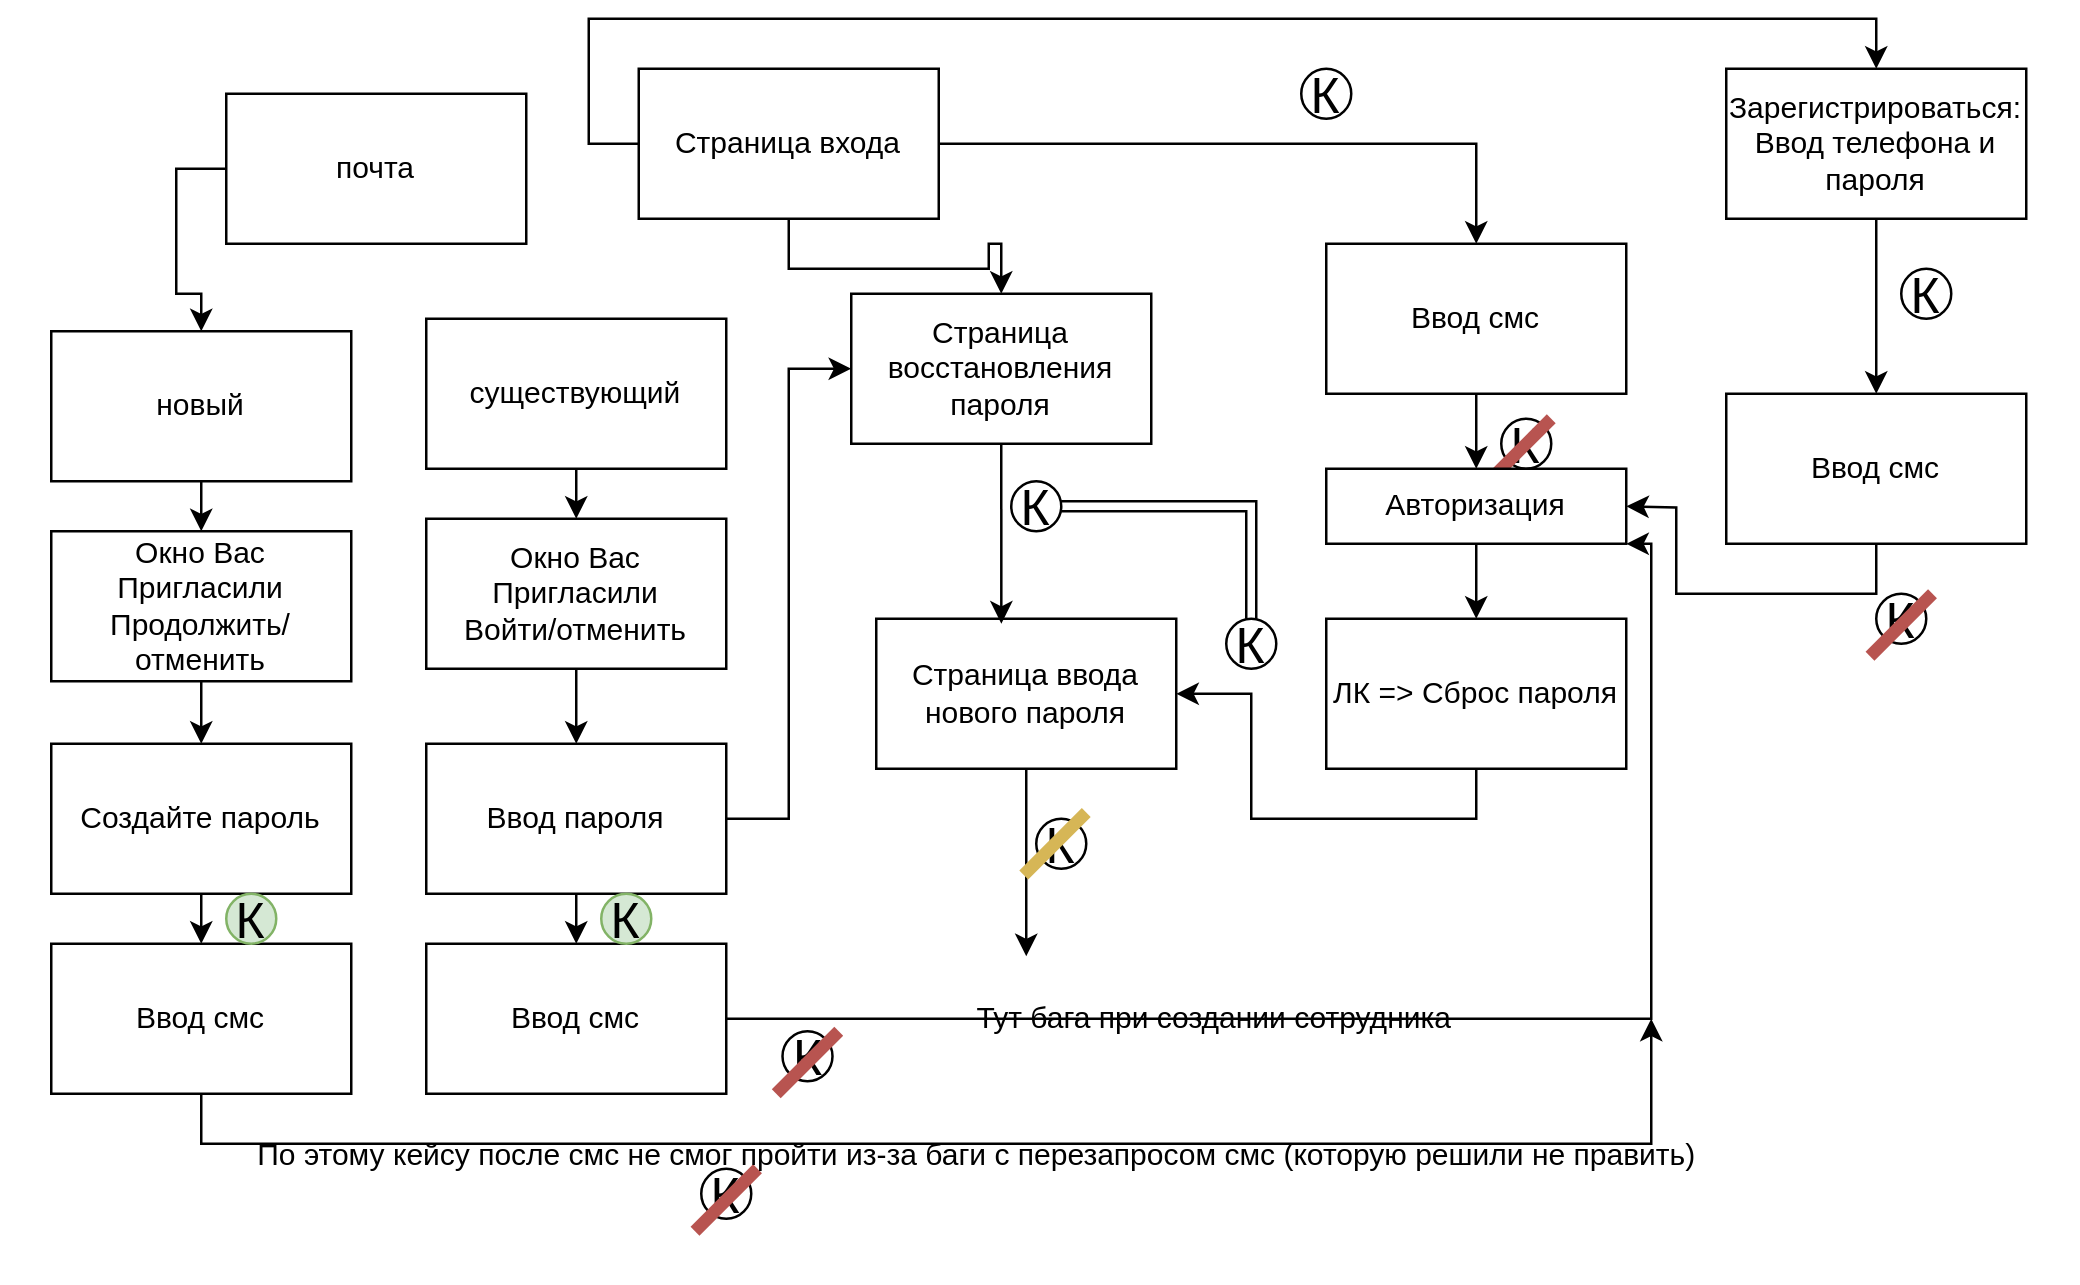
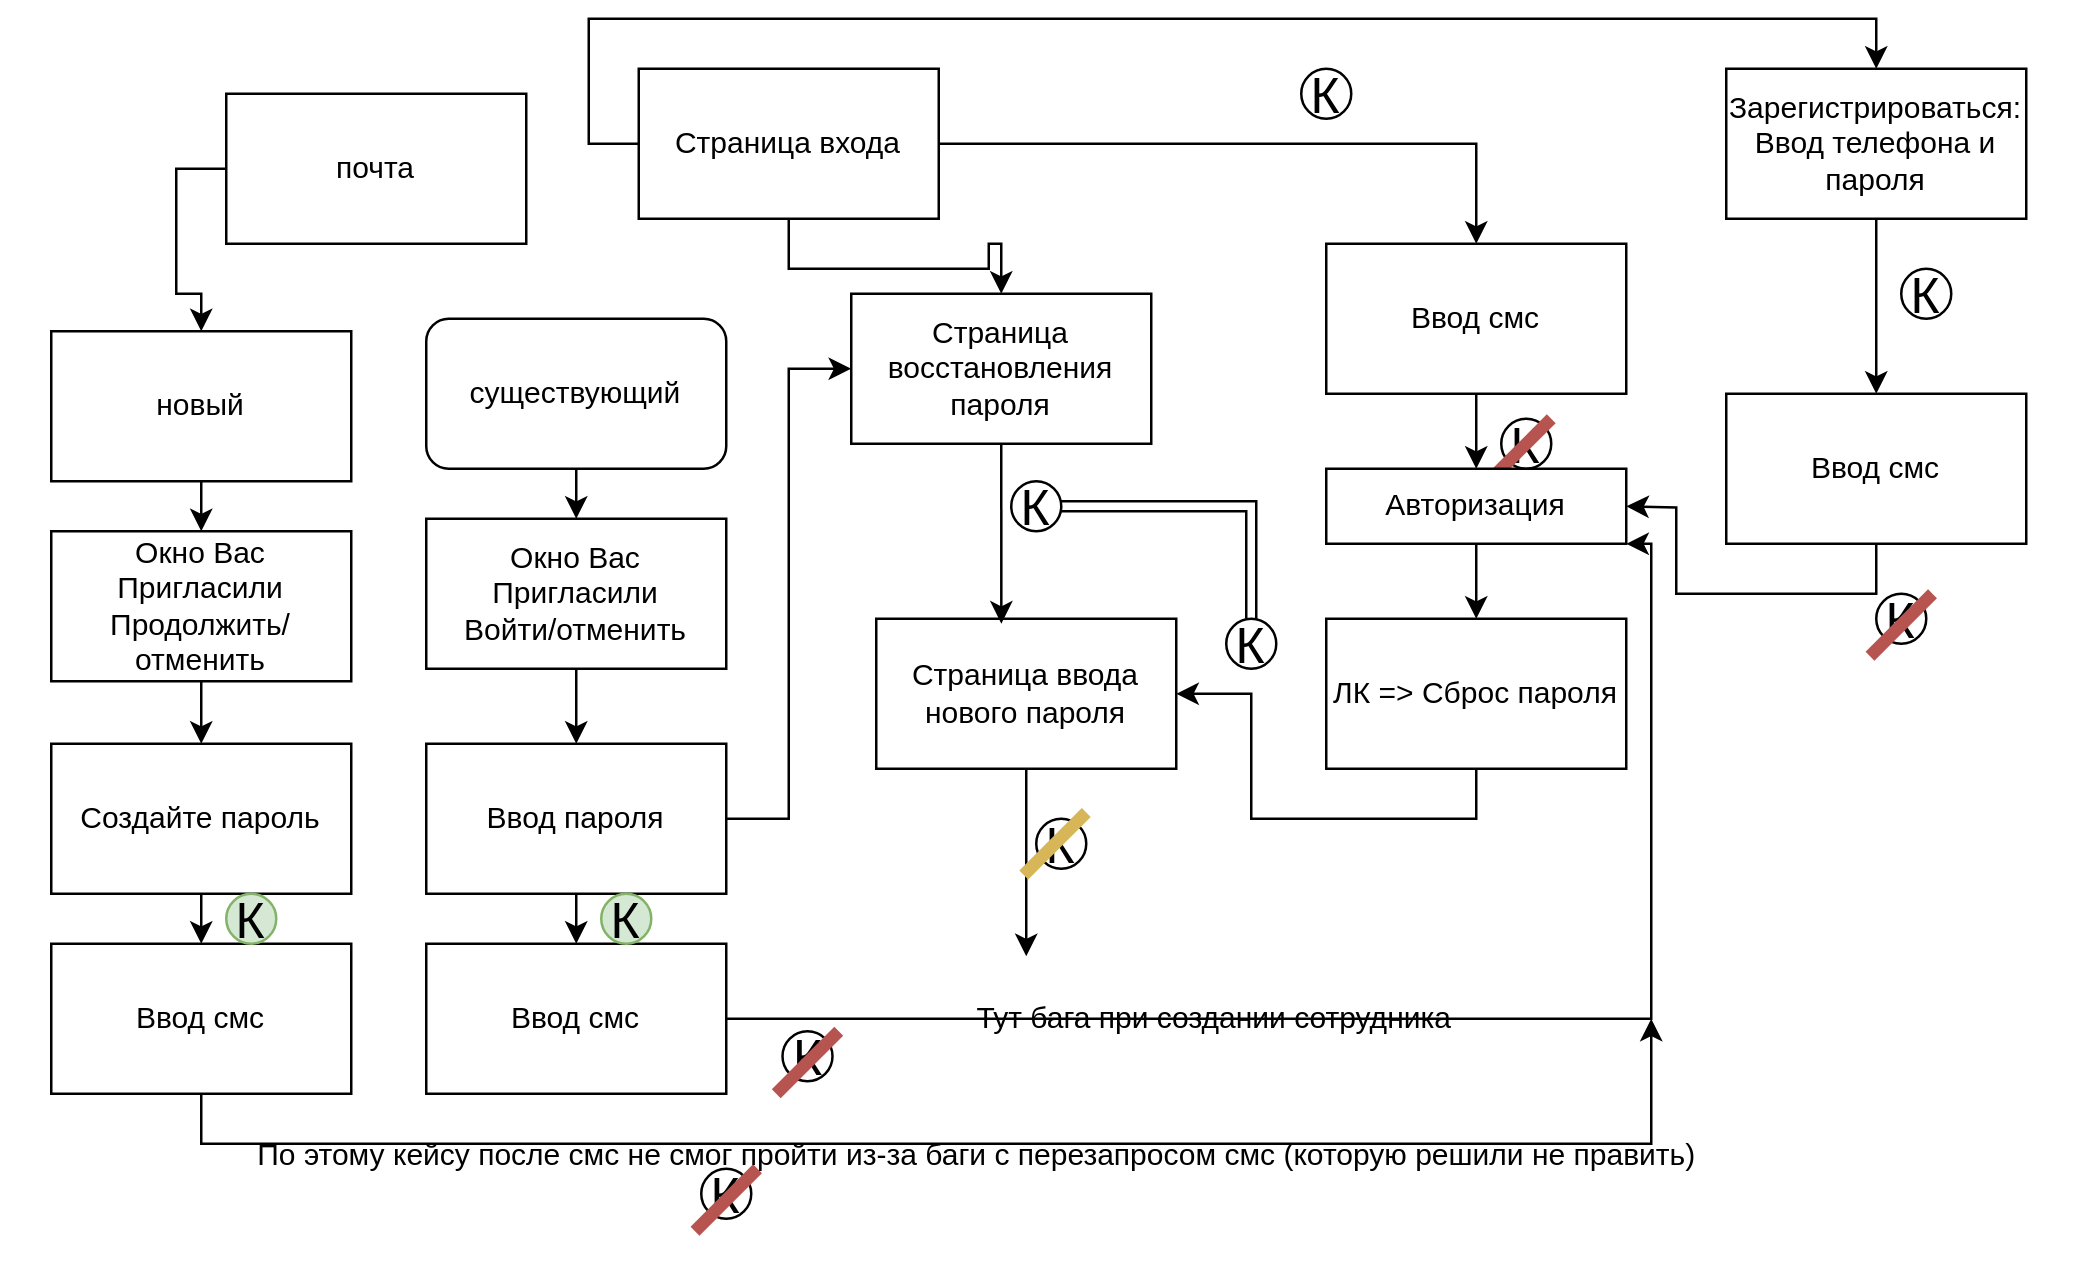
node "существующий": shape rectangle -> rounded rectangle
